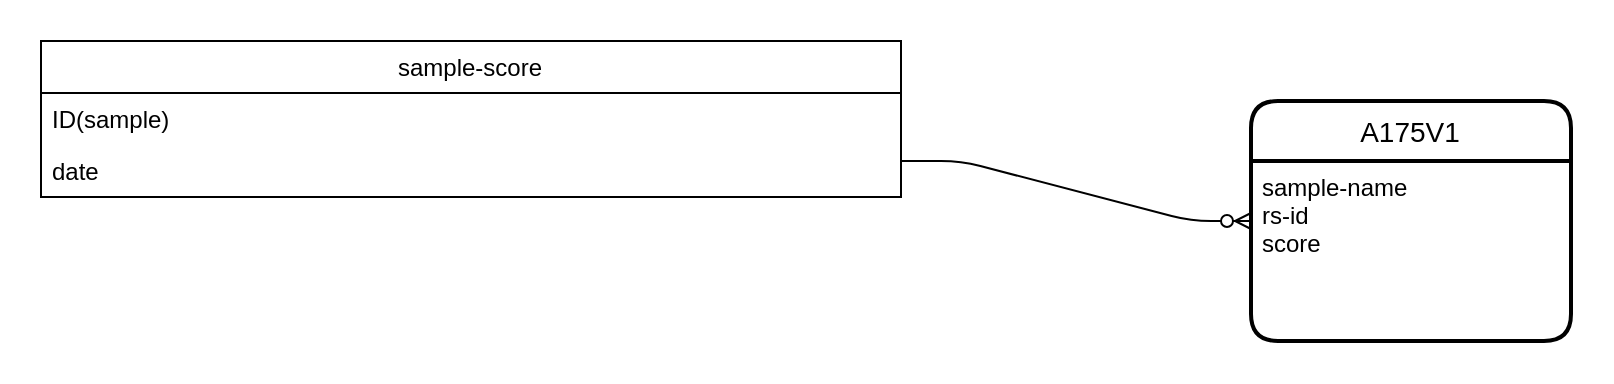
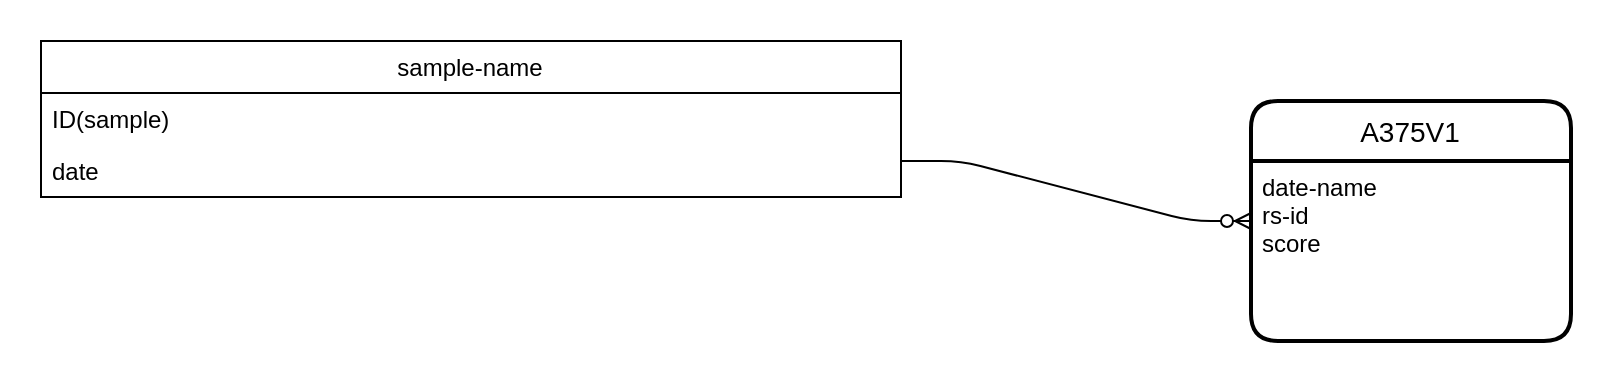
node "sample-score": label "sample-score" -> "sample-name"
node "A175V1": label "A175V1" -> "A375V1"
node "sample-name rs-id score": label "sample-name rs-id score" -> "date-name rs-id score"
